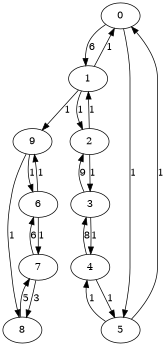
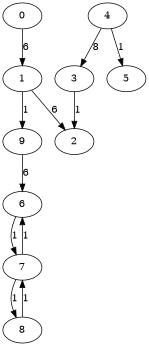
edge "1" -> "0": removed, label "1"
edge "1" -> "2": label "1" -> "6"
edge "2" -> "1": removed, label "1"
edge "2" -> "3": removed, label "1"
edge "0" -> "5": removed, label "1"
edge "9" -> "6": label "1" -> "6"
edge "3" -> "2": label "9" -> "1"
edge "6" -> "9": removed, label "1"
edge "5" -> "0": removed, label "1"
edge "9" -> "8": removed, label "1"
edge "3" -> "4": removed, label "1"
edge "7" -> "6": label "6" -> "1"
edge "8" -> "7": label "5" -> "1"
edge "7" -> "8": label "3" -> "1"
edge "5" -> "4": removed, label "1"
